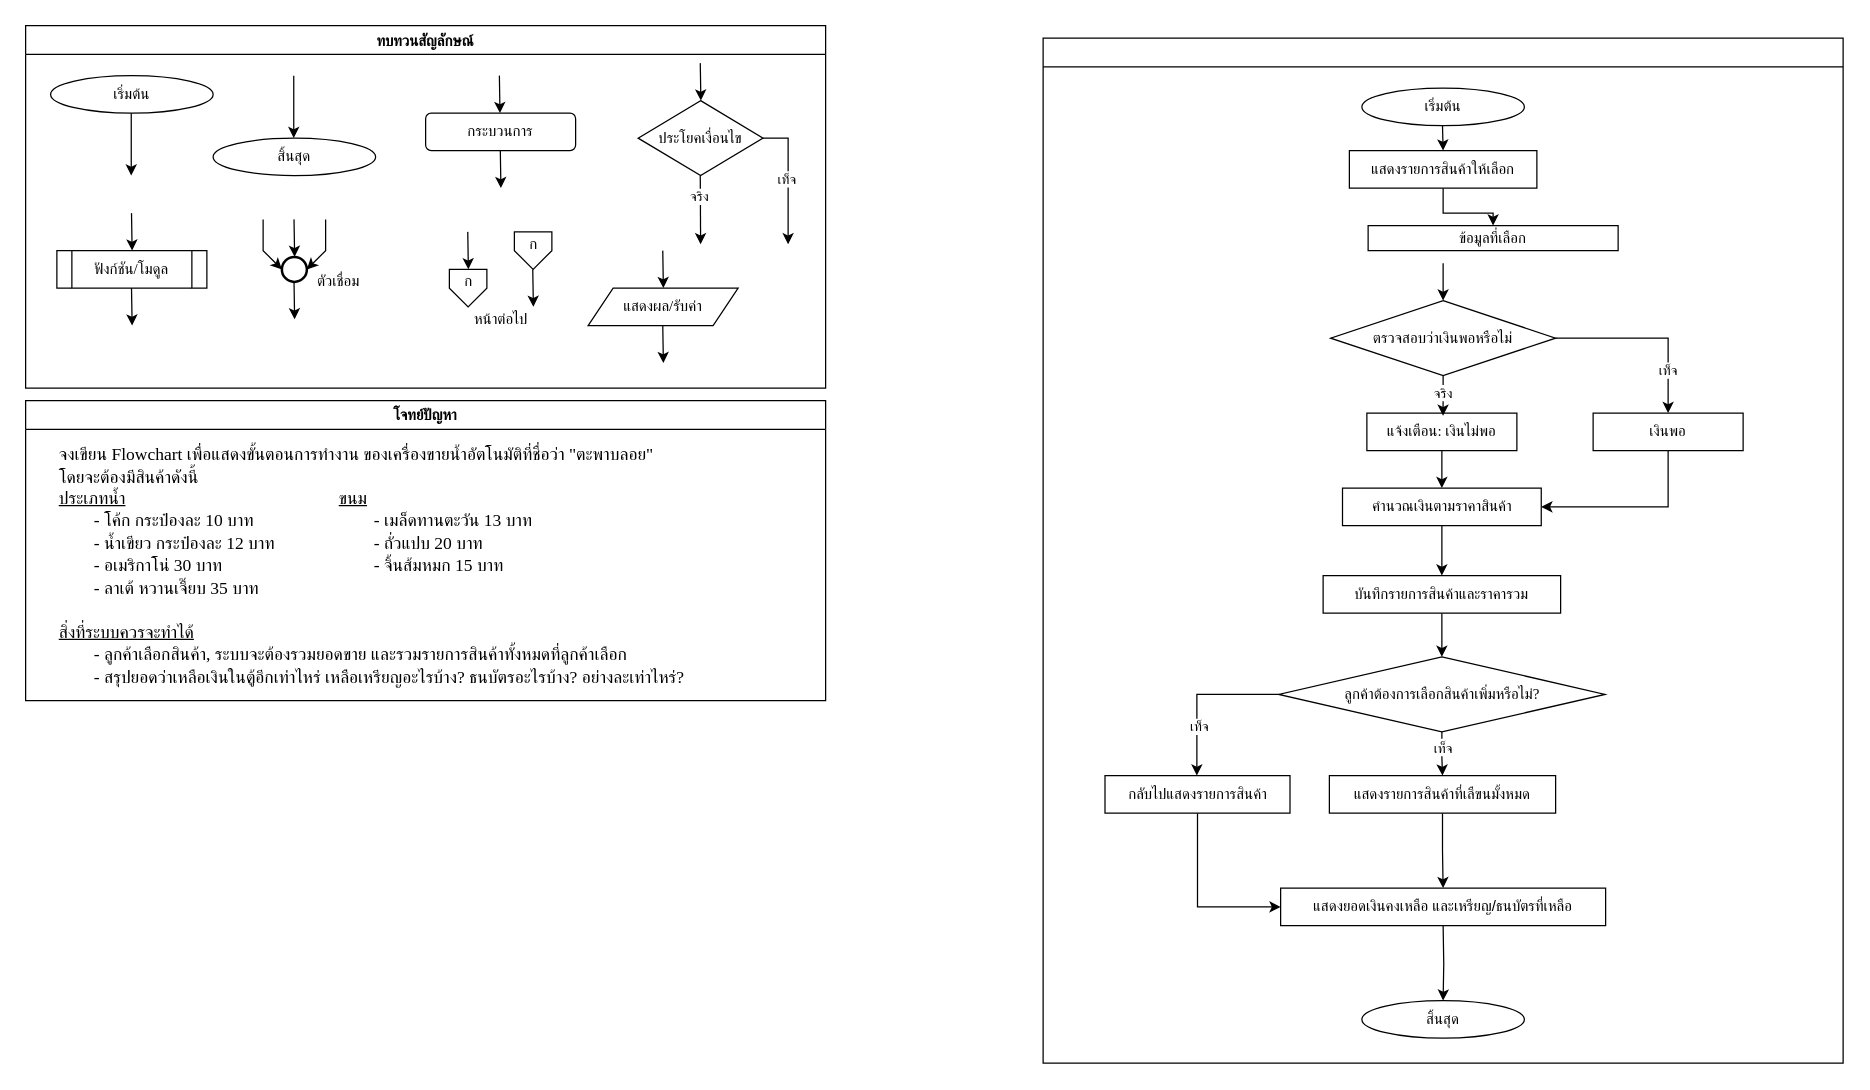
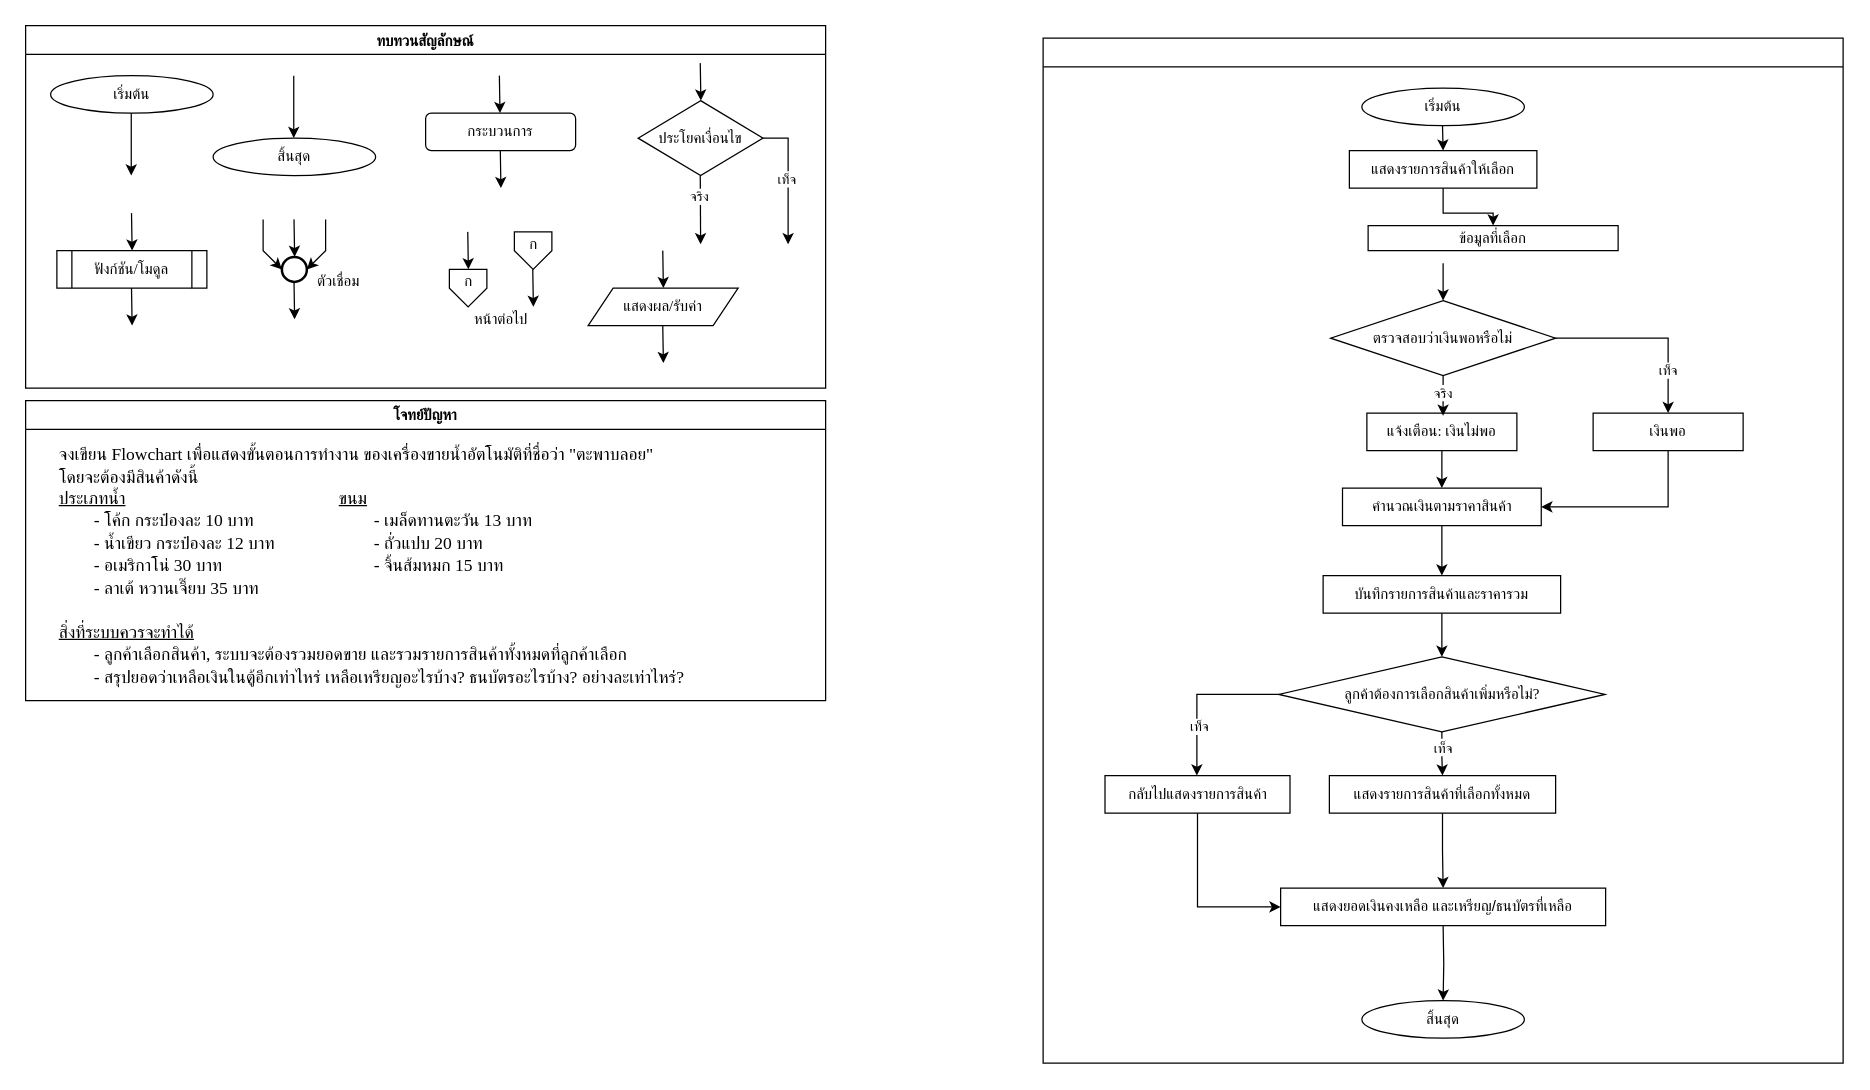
node "แสดงรายการสินค้าที่เลืขนมั้งหมด": label "แสดงรายการสินค้าที่เลืขนมั้งหมด" -> "แสดงรายการสินค้าที่เลือกทั้งหมด"
